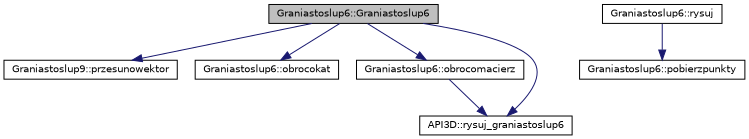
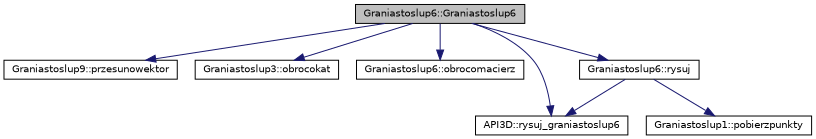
edge "Graniastoslup6::Graniastoslup6" -> "Graniastoslup6::rysuj": added
node "Graniastoslup6::obrocokat": label "Graniastoslup6::obrocokat" -> "Graniastoslup3::obrocokat"
node "Graniastoslup6::pobierzpunkty": label "Graniastoslup6::pobierzpunkty" -> "Graniastoslup1::pobierzpunkty"
edge "Graniastoslup6::obrocomacierz" -> "API3D::rysuj_graniastoslup6": now "Graniastoslup6::rysuj" -> "API3D::rysuj_graniastoslup6"
